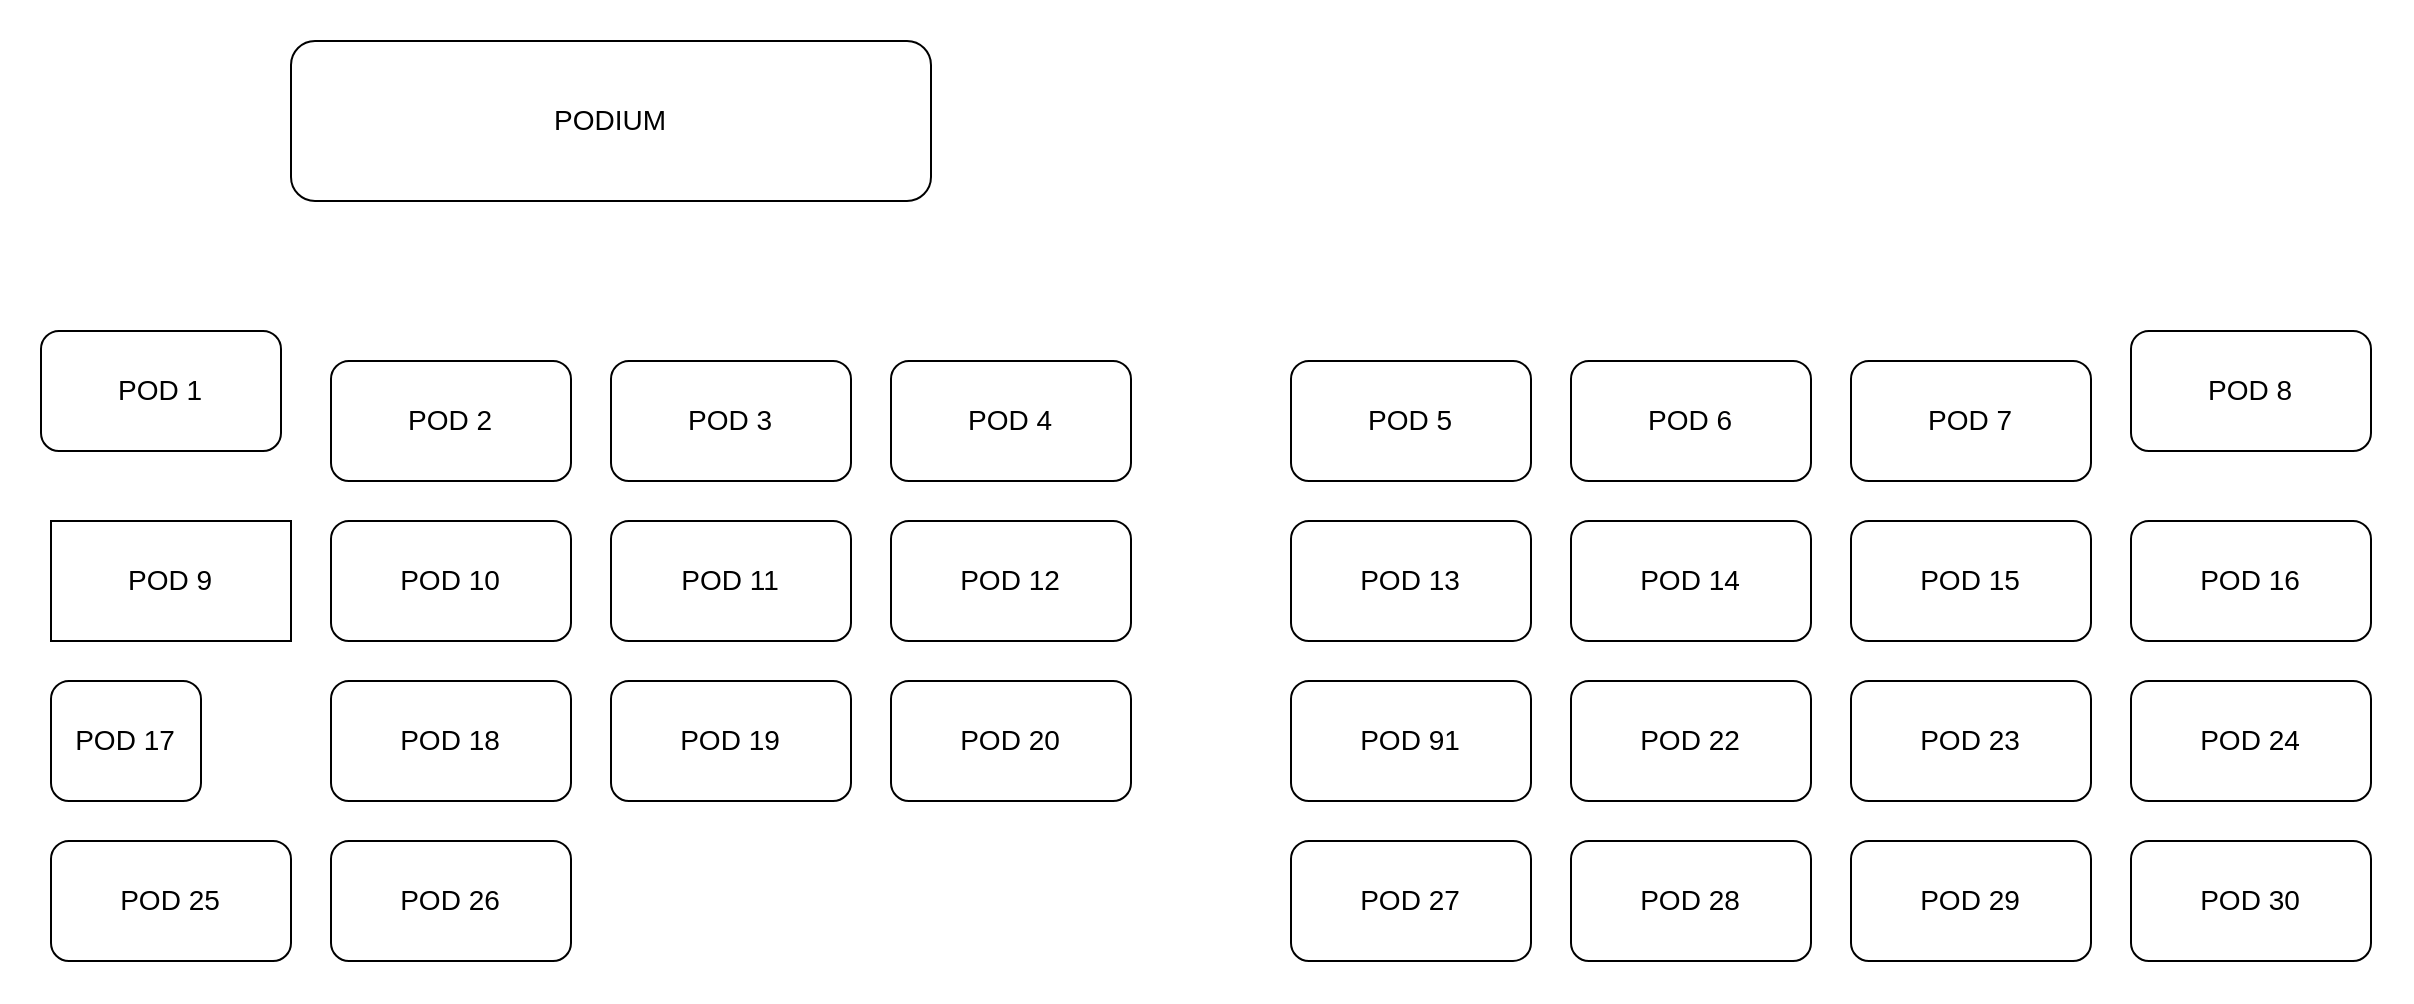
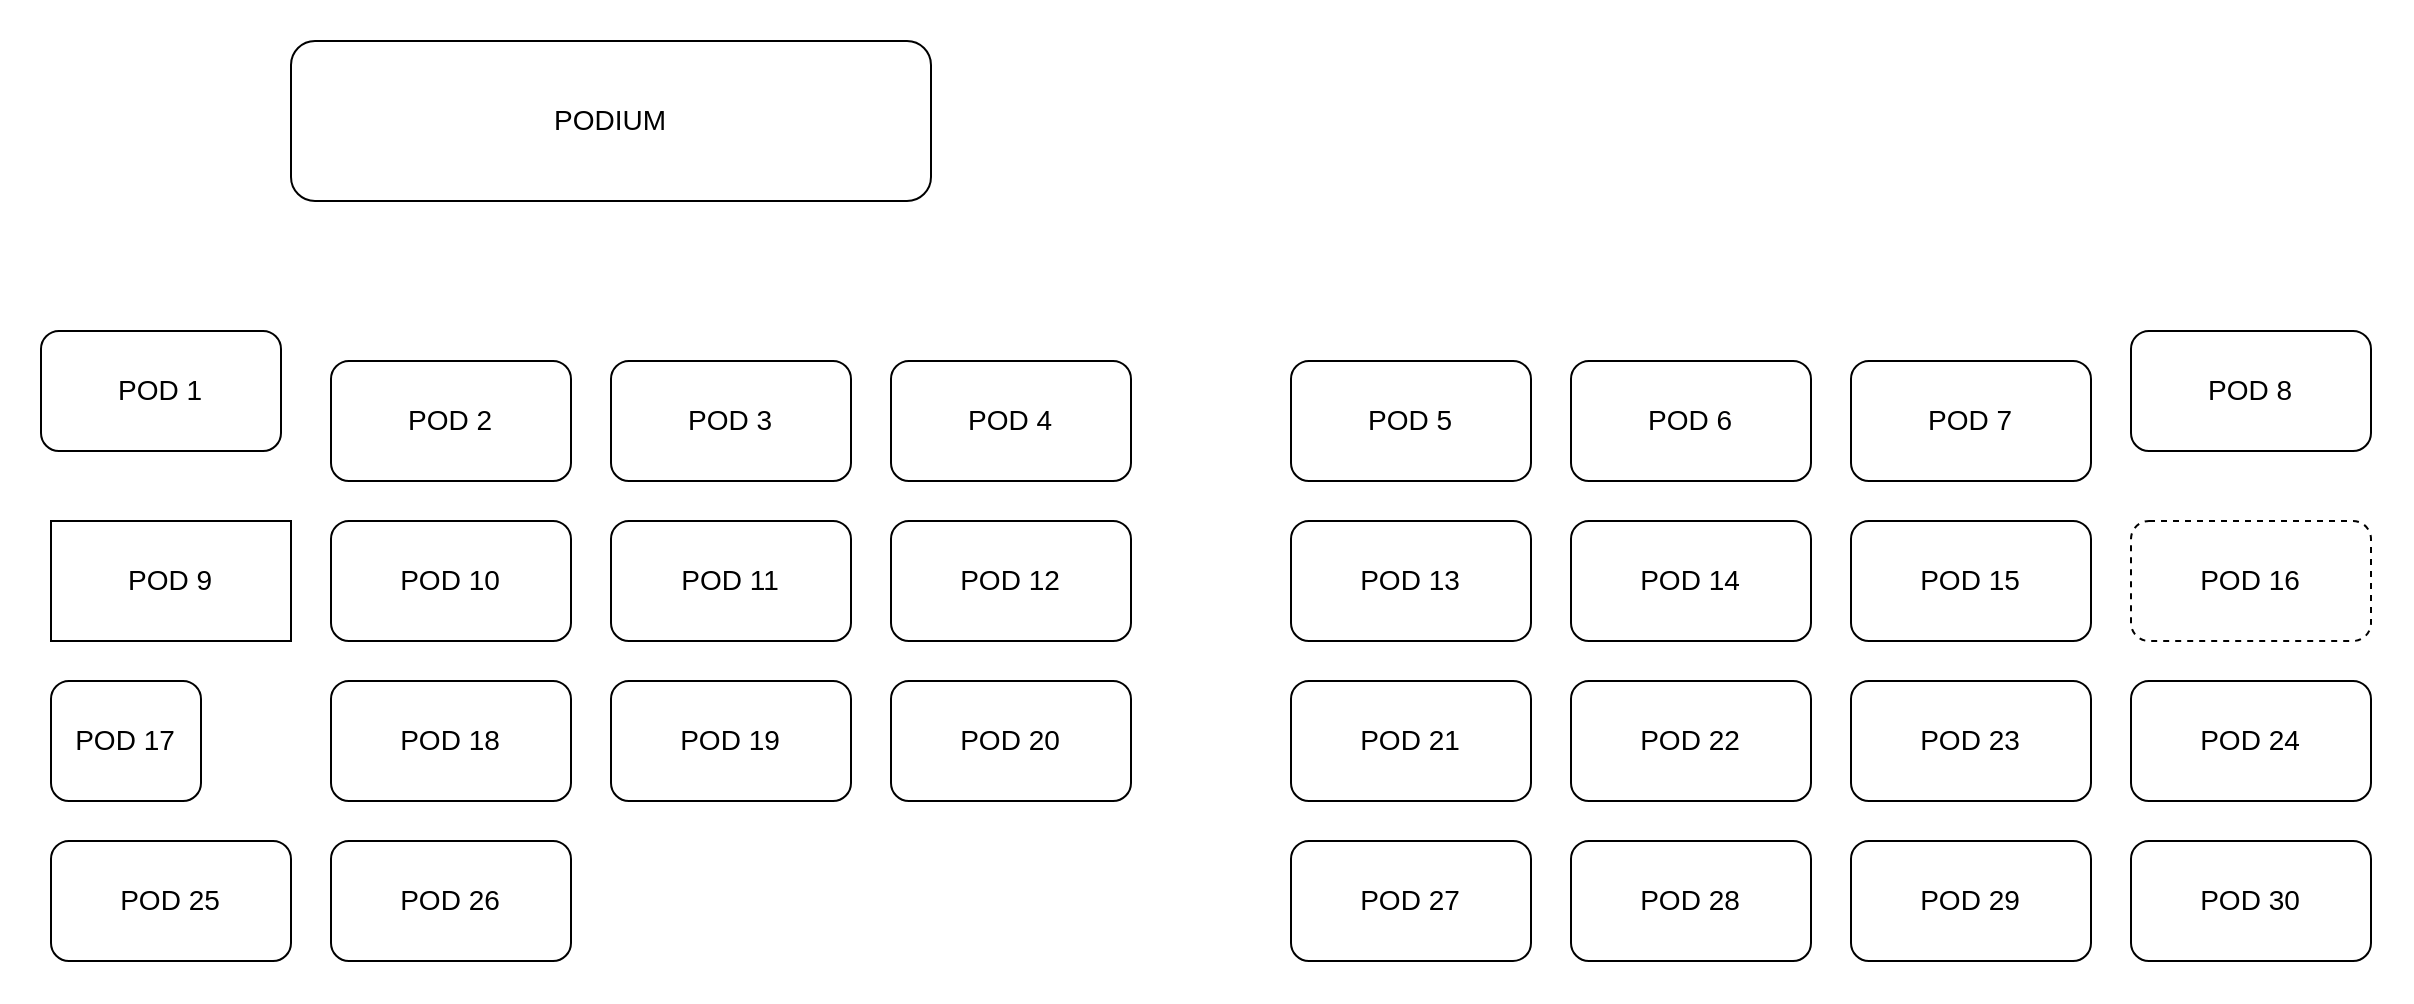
node "POD 16": style solid -> dashed
node "POD 91": label "POD 91" -> "POD 21"
